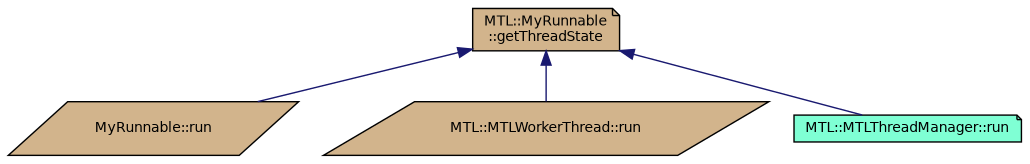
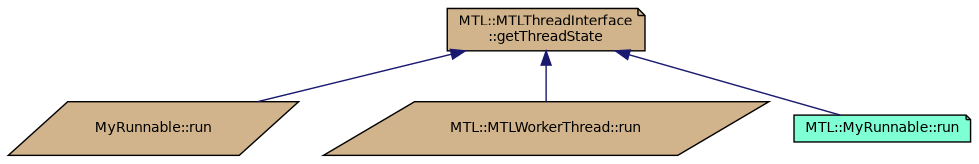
node "MTL::MyRunnable ::getThreadState": label "MTL::MyRunnable ::getThreadState" -> "MTL::MTLThreadInterface ::getThreadState"
node "MTL::MTLThreadManager::run": label "MTL::MTLThreadManager::run" -> "MTL::MyRunnable::run"
